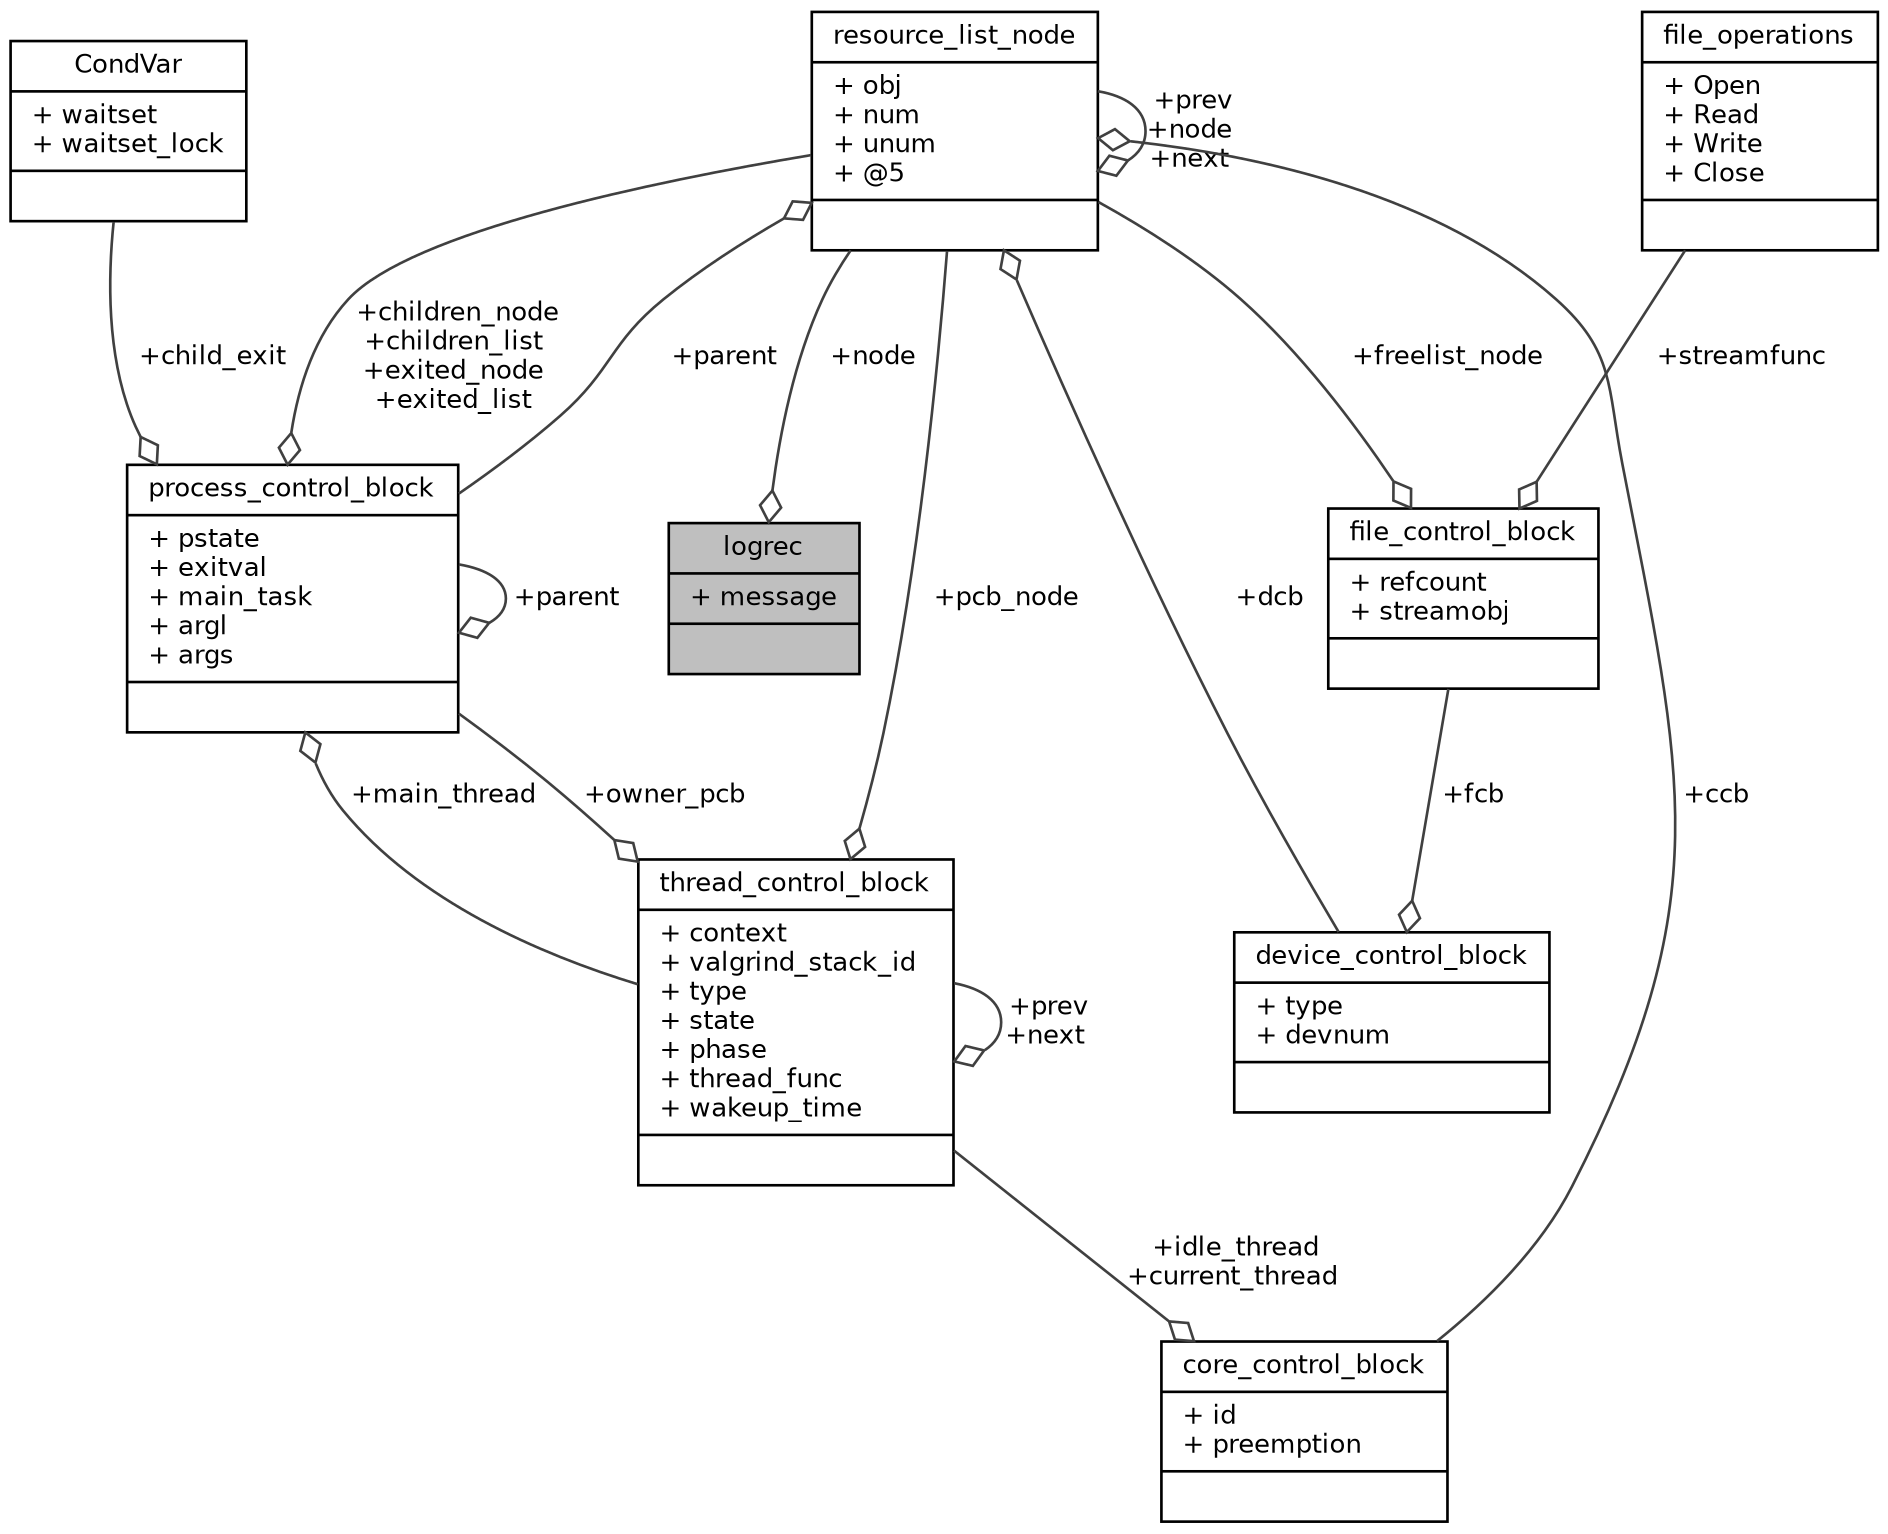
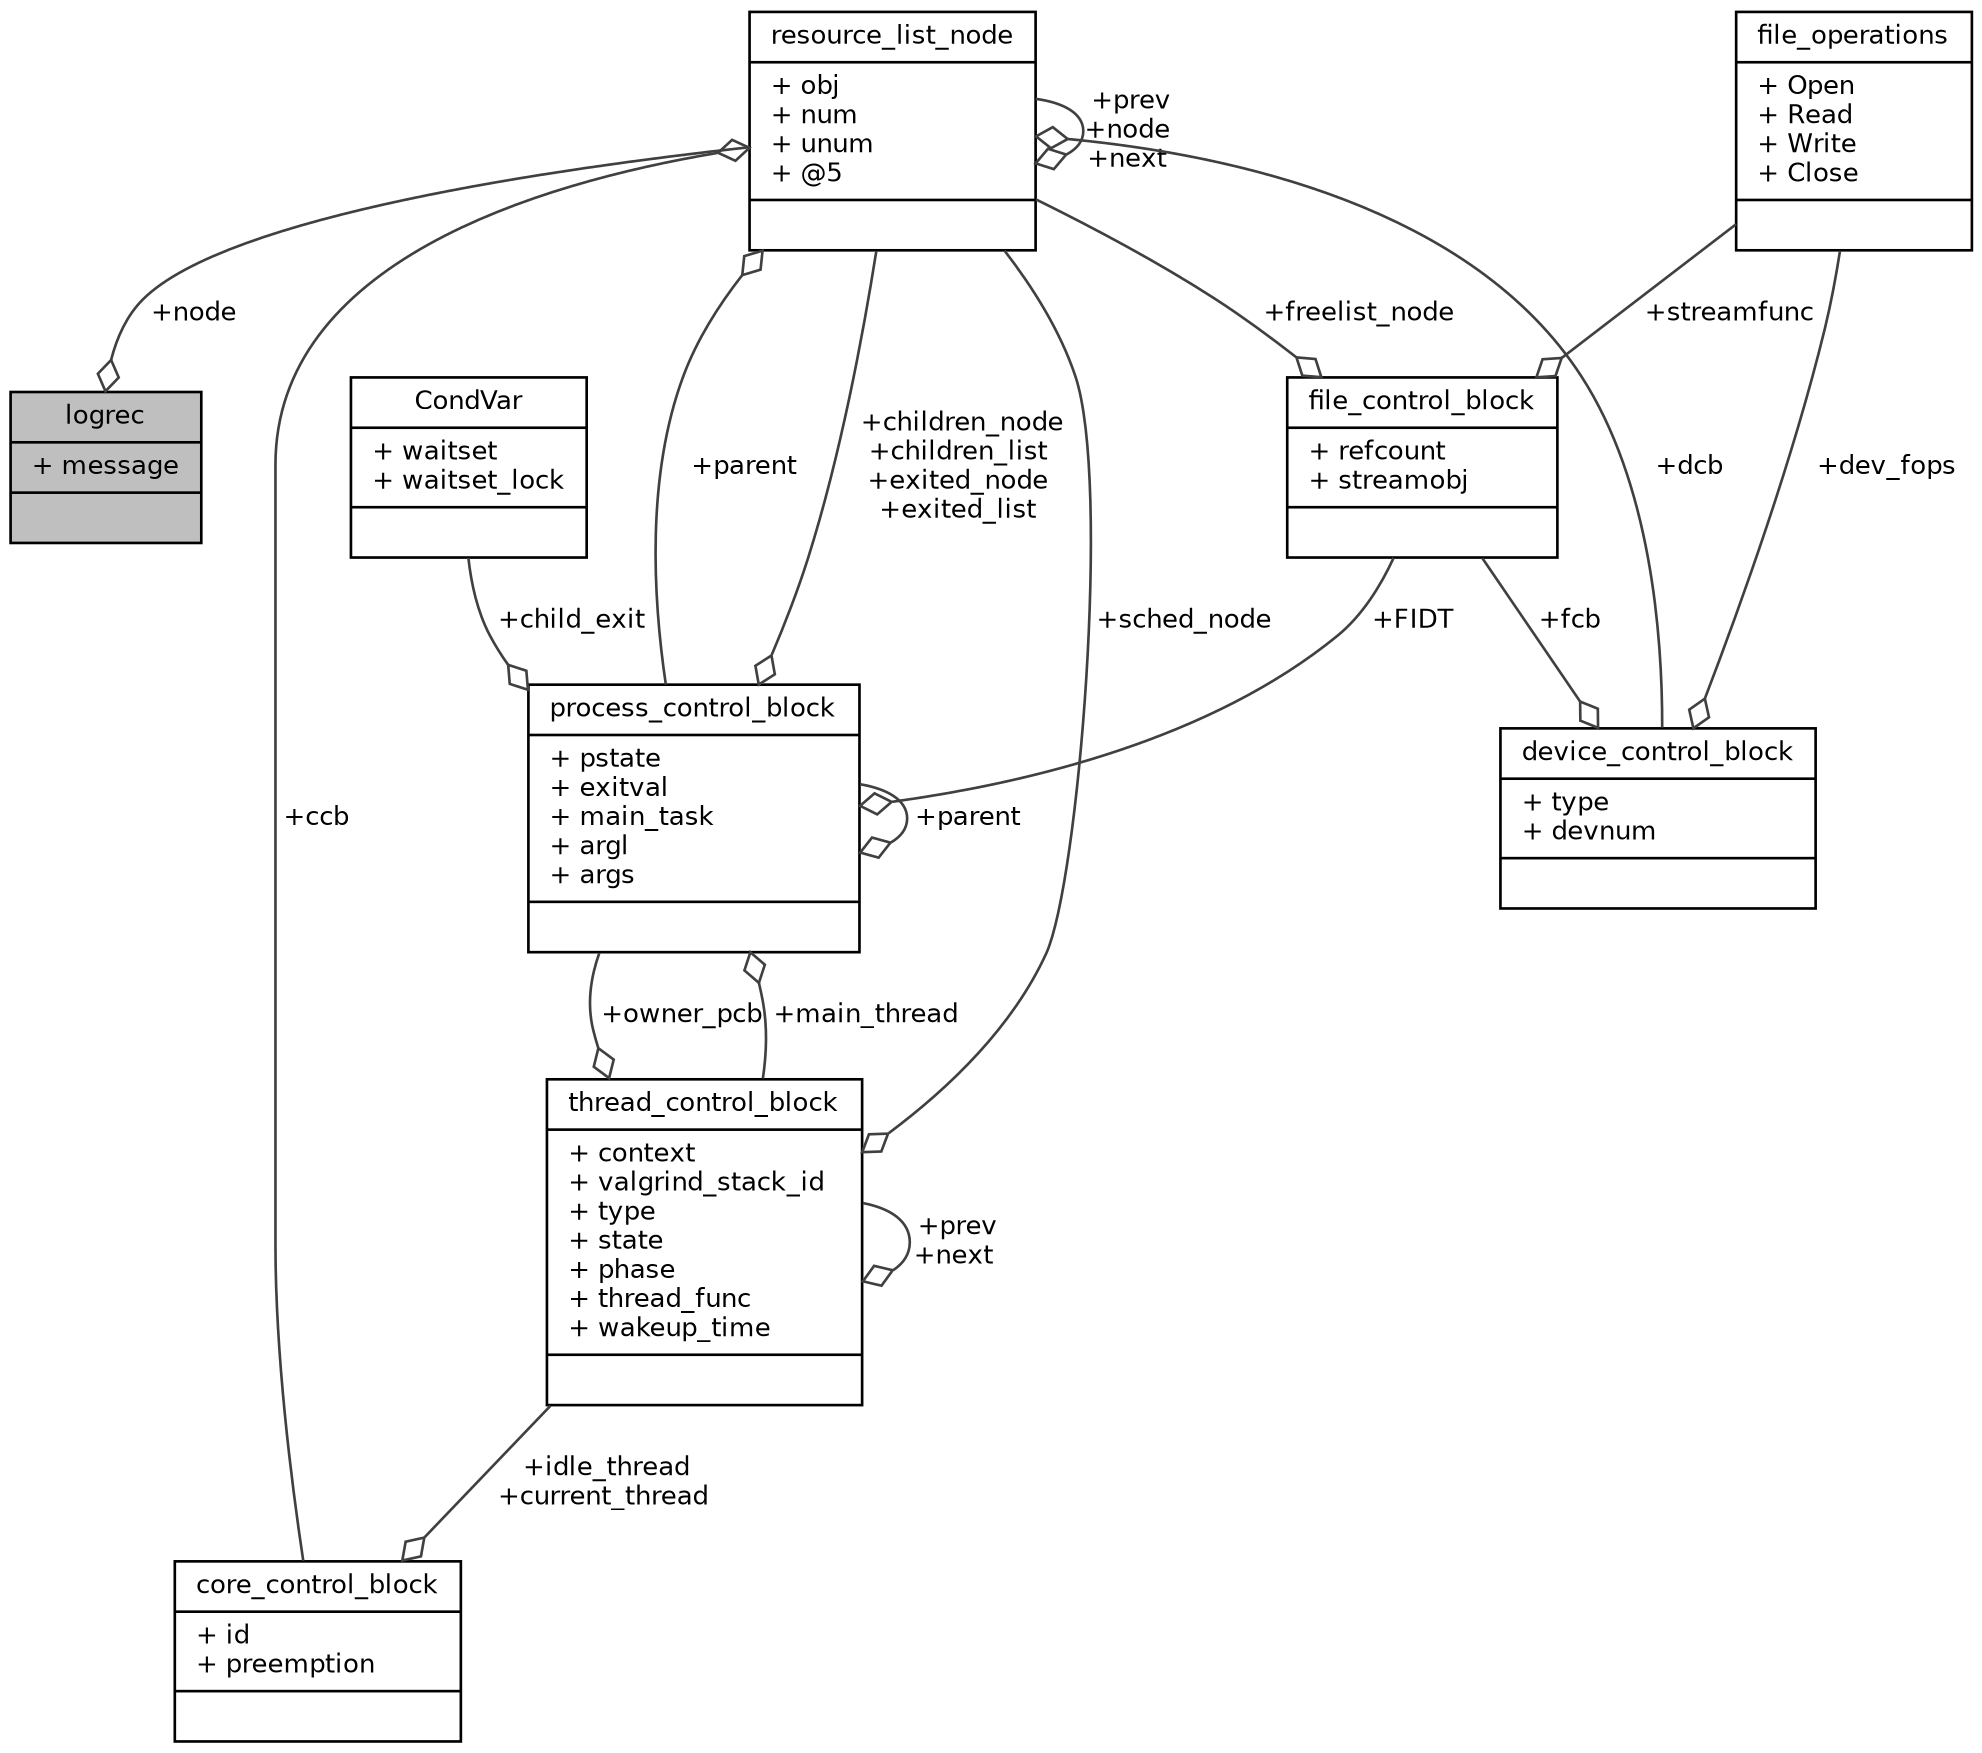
edge "file_operations" -> "device_control_block": added, label "+dev_fops"
edge "resource_list_node" -> "thread_control_block": label " +pcb_node" -> " +sched_node"
edge "file_control_block" -> "process_control_block": added, label "+FIDT"
